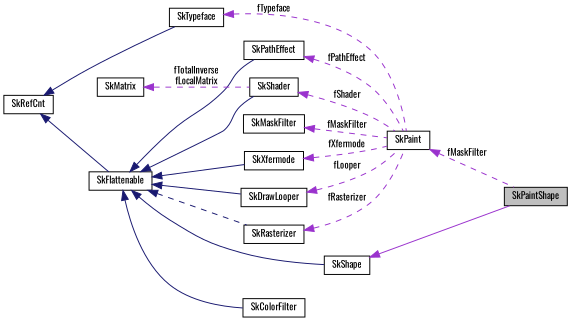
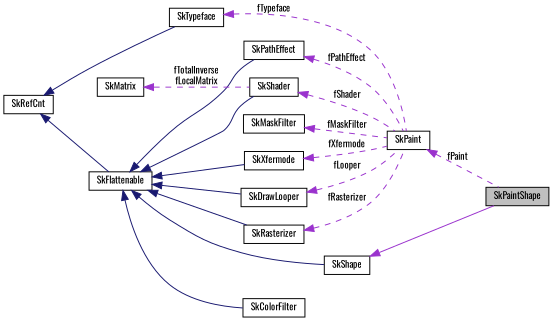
edge "SkPaintShape" -> "SkPaint": label "fMaskFilter" -> "fPaint"
edge "SkRasterizer" -> "SkFlattenable": style dashed -> solid
